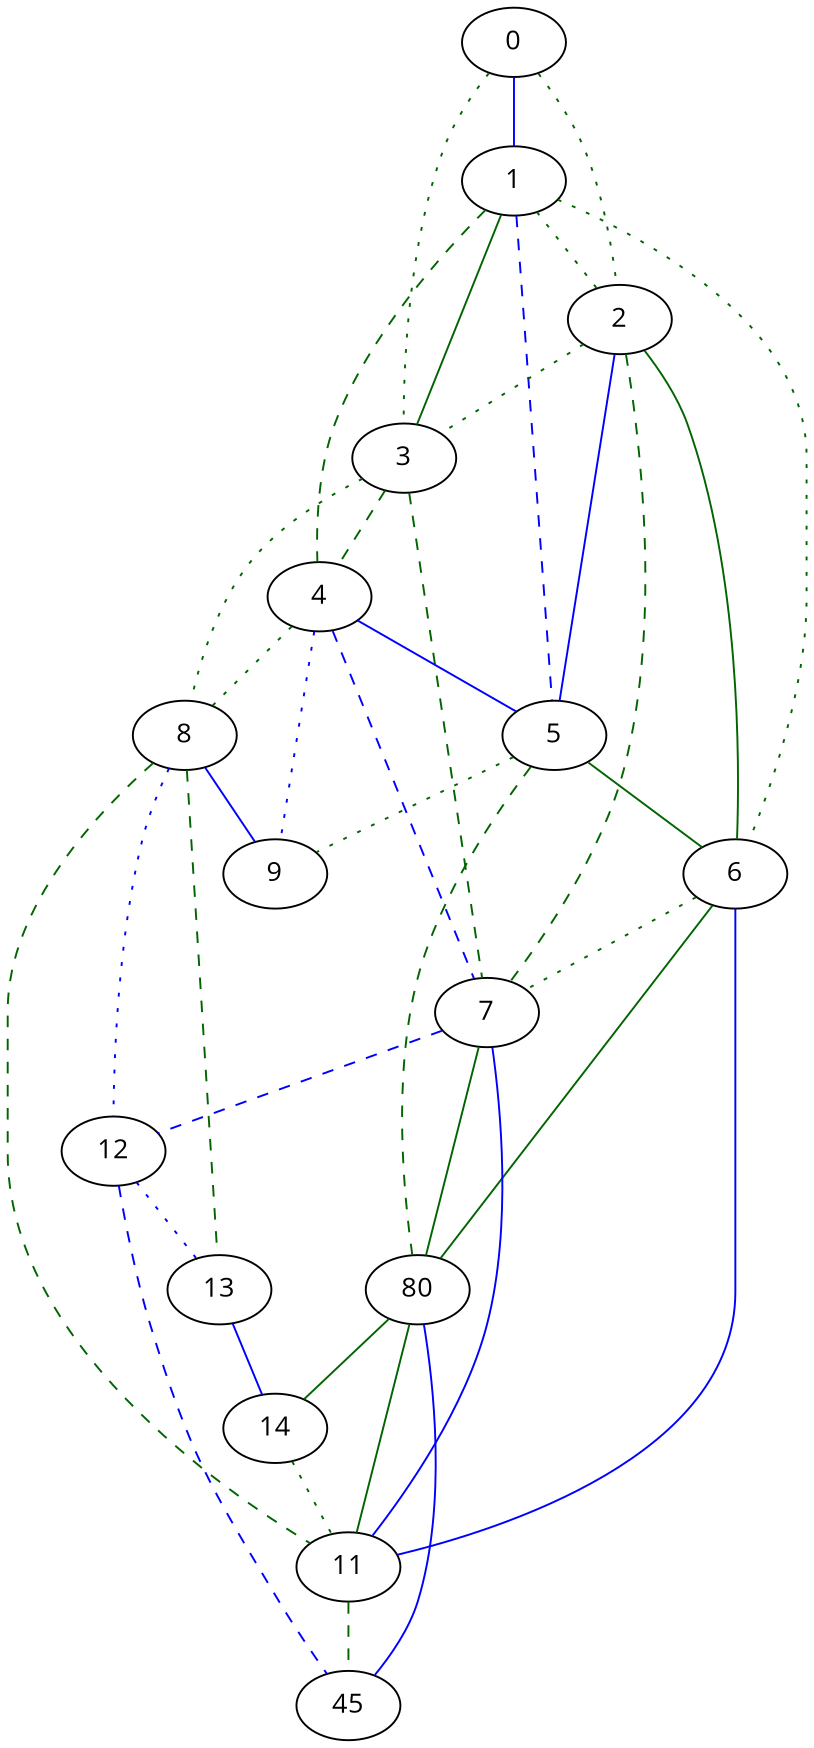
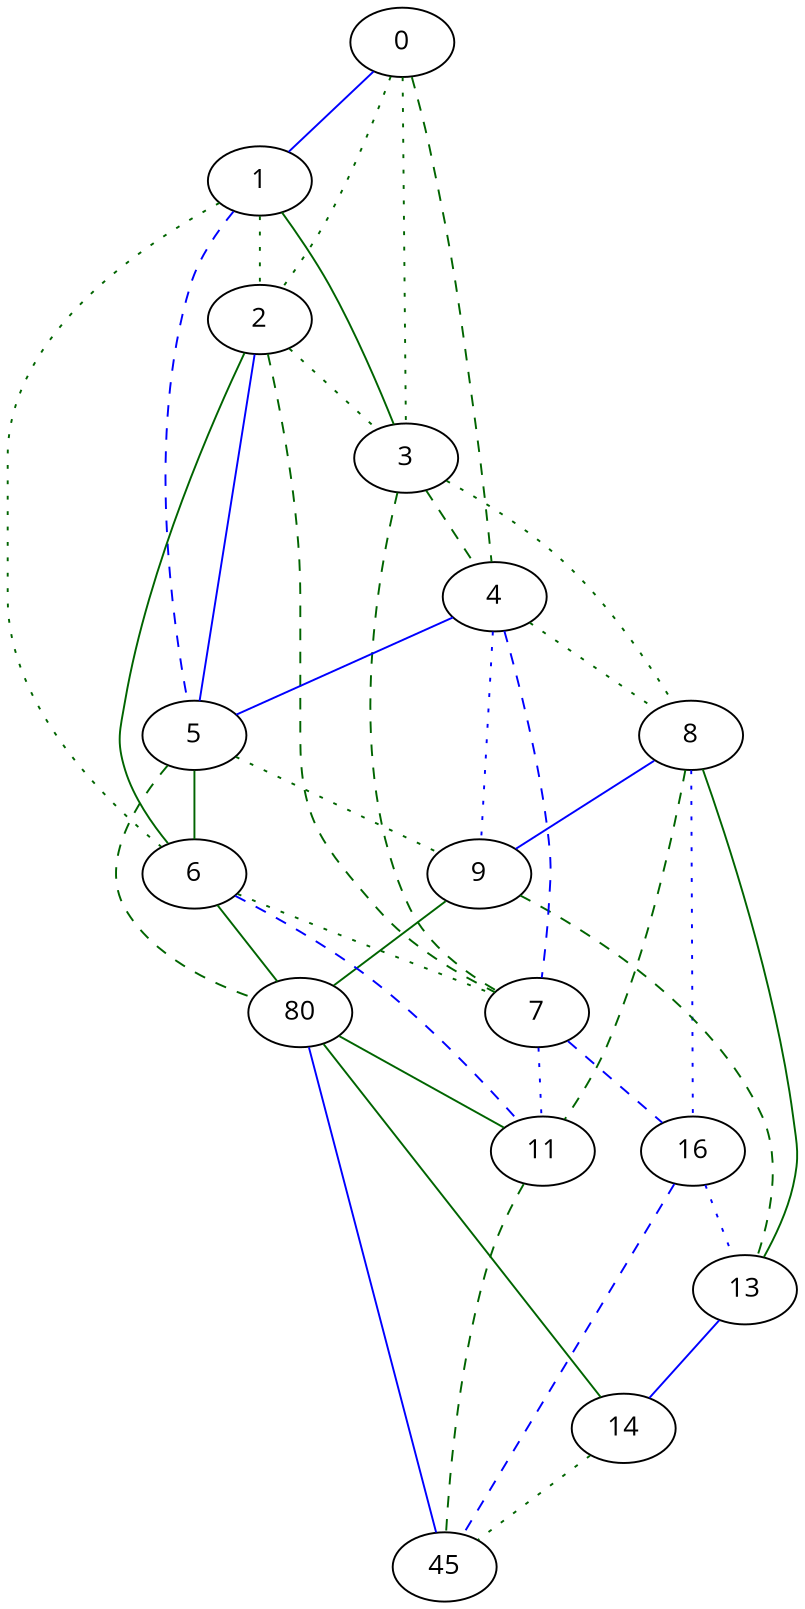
edge "1" -- "4": now "0" -- "4"
edge "8" -- "13": style dashed -> solid
edge "9" -- "13": added
node "12": label "12" -> "16"
edge "7" -- "80": now "9" -- "80"
edge "7" -- "11": style solid -> dotted
edge "6" -- "11": style solid -> dashed
edge "14" -- "11": now "14" -- "45"
